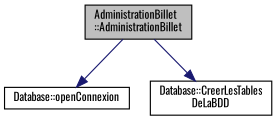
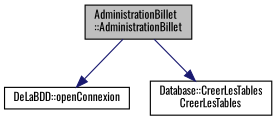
node "Database::openConnexion": label "Database::openConnexion" -> "DeLaBDD::openConnexion"
node "Database::CreerLesTables DeLaBDD": label "Database::CreerLesTables DeLaBDD" -> "Database::CreerLesTables CreerLesTables"
